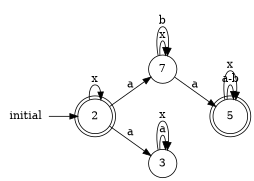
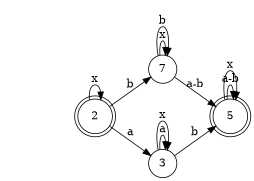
edge "2" -> "7": label "a" -> "b"
edge "7" -> "5": label "a" -> "a-b"
node "initial": removed
edge "3" -> "5": added, label "b"
